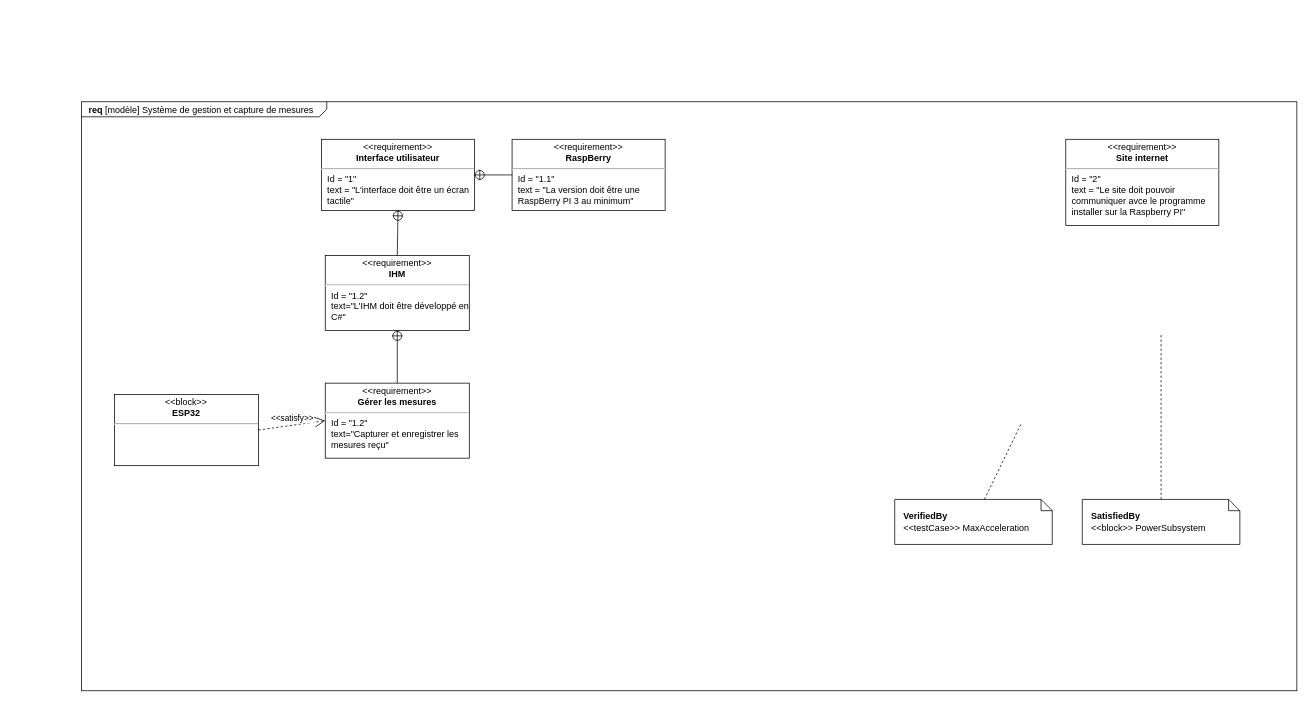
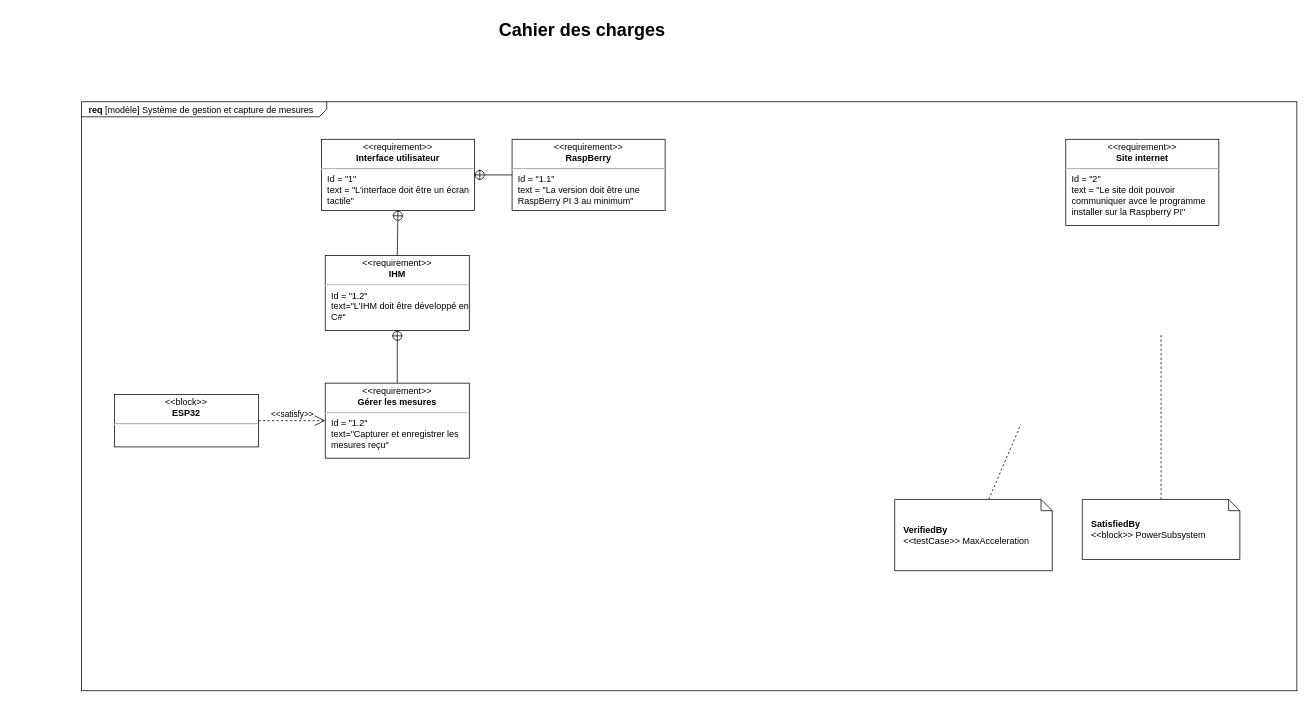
node "Cahier des charges": added
node "<<block>> ESP32": size 144x71 -> 144x53
node "VerifiedBy <<testCase>> MaxAcceleration": size 158x45 -> 158x71
node "SatisfiedBy <<block>> PowerSubsystem": size 158x45 -> 158x60
